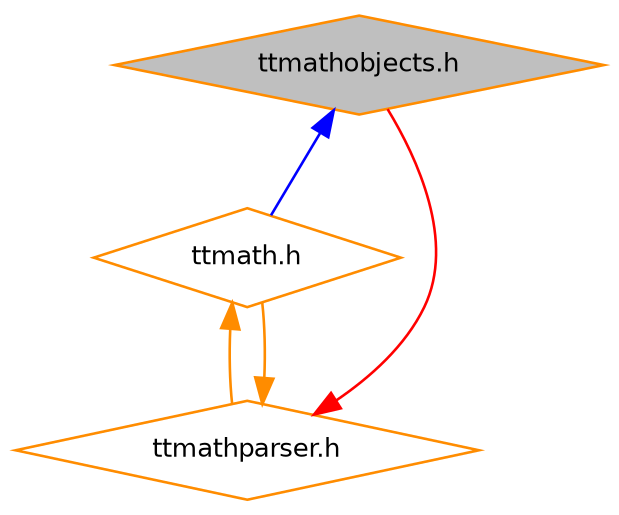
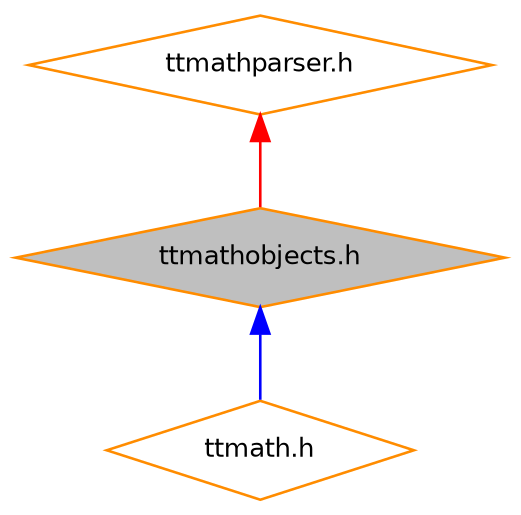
edge "ttmath.h" -> "ttmathparser.h": removed
edge "ttmathparser.h" -> "ttmath.h": removed
